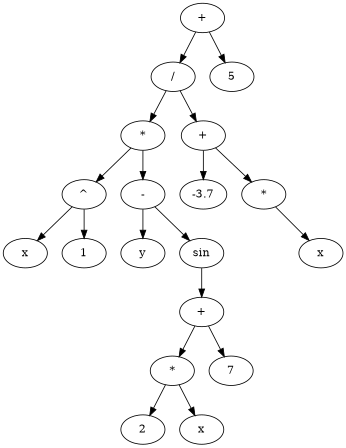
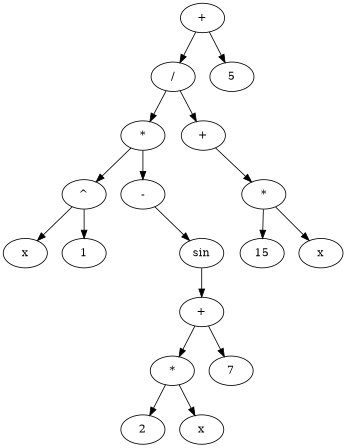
node "-3.7": removed
node "y": removed
node "15": added
